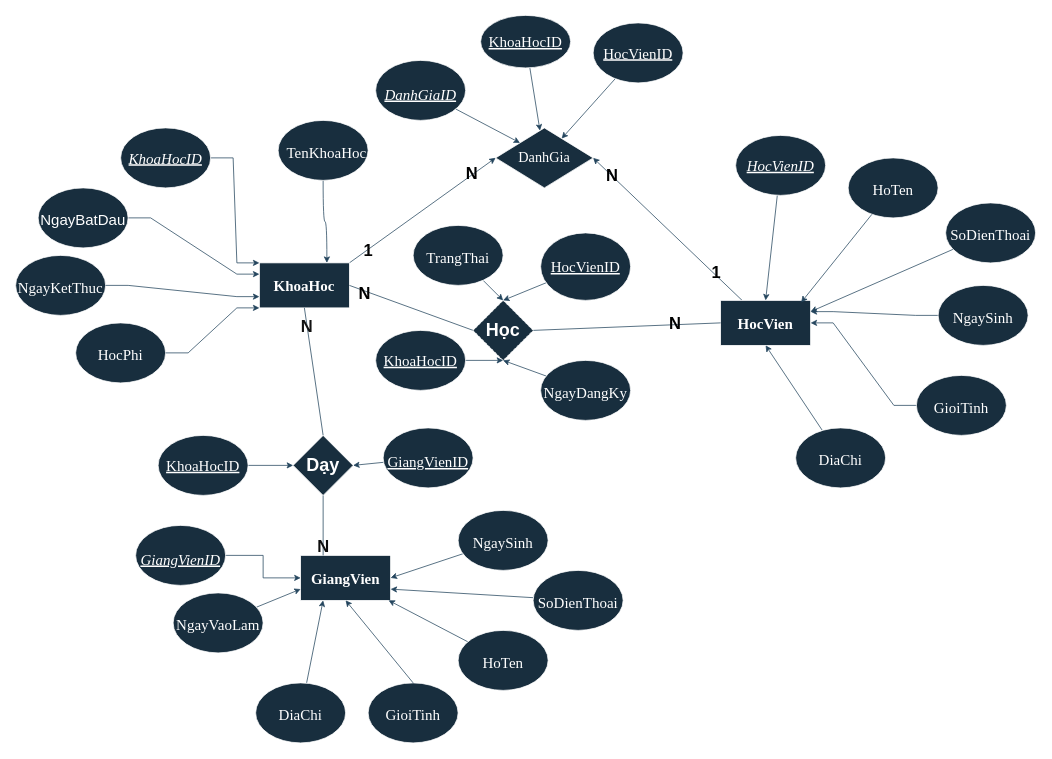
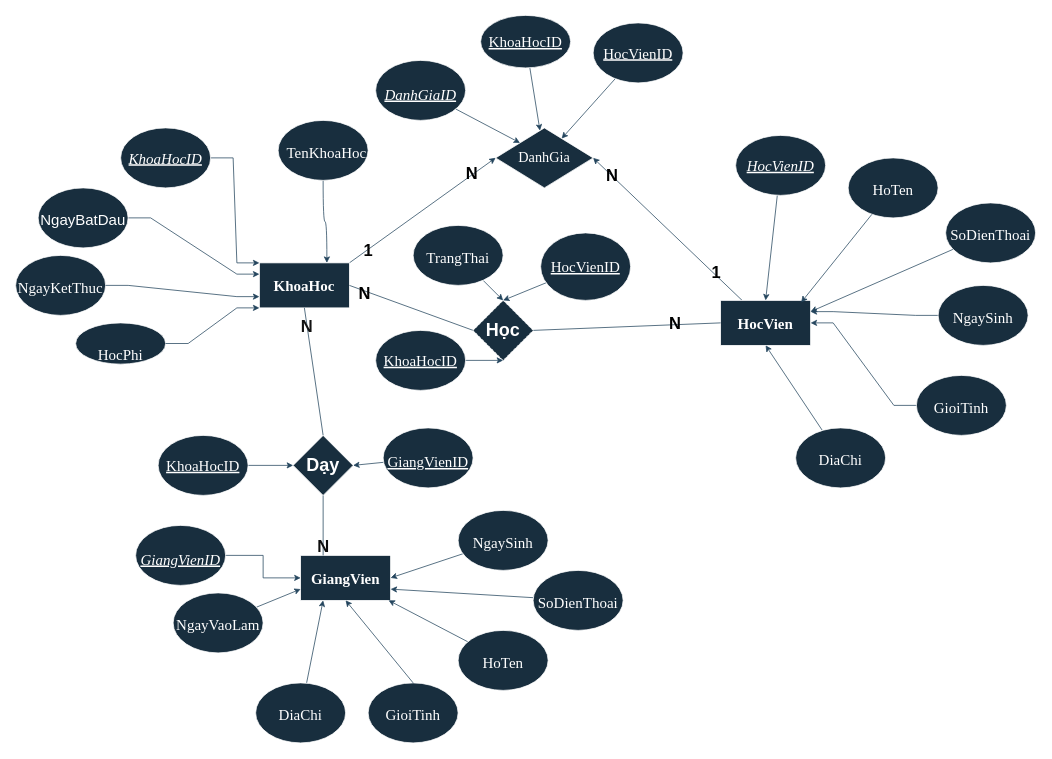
node "HocPhi": size 90x60 -> 90x41
edge "NgayDangKy" -> "Học": removed
node "NgayDangKy": removed
